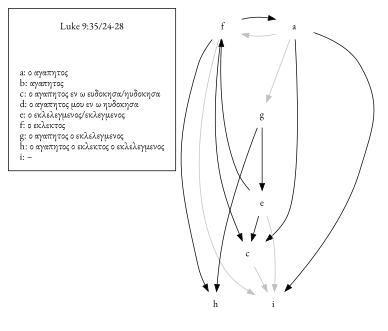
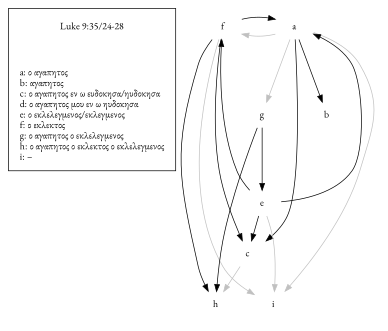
node "b": added
edge "e" -> "a": added
edge "a" -> "i": color black -> gray
edge "c" -> "i": now "c" -> "h"
